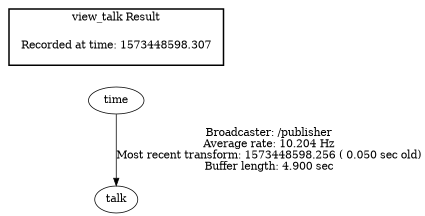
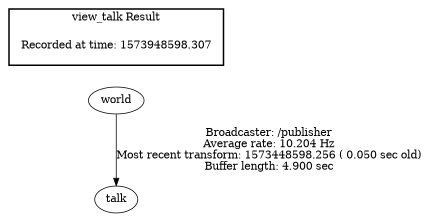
node "Recorded at time: 1573448598.307": label "Recorded at time: 1573448598.307" -> "Recorded at time: 1573948598.307"
node "time": label "time" -> "world"
